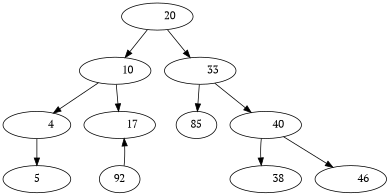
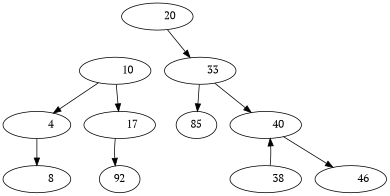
edge "20" -> "10": removed
edge "40" -> "38": reversed
edge "92" -> "17": reversed
node "5": label "5" -> "8"
